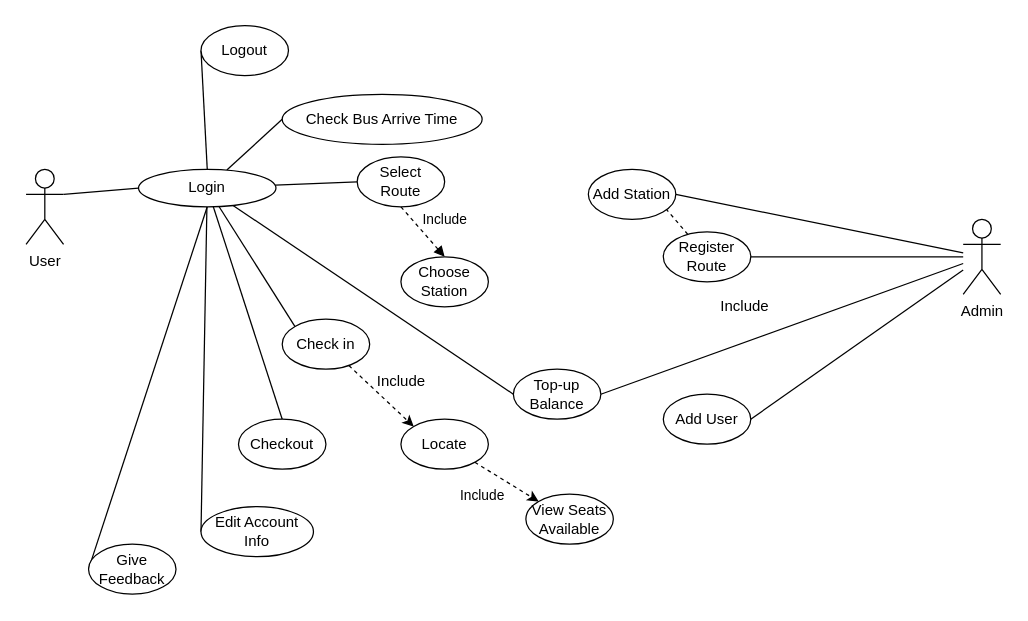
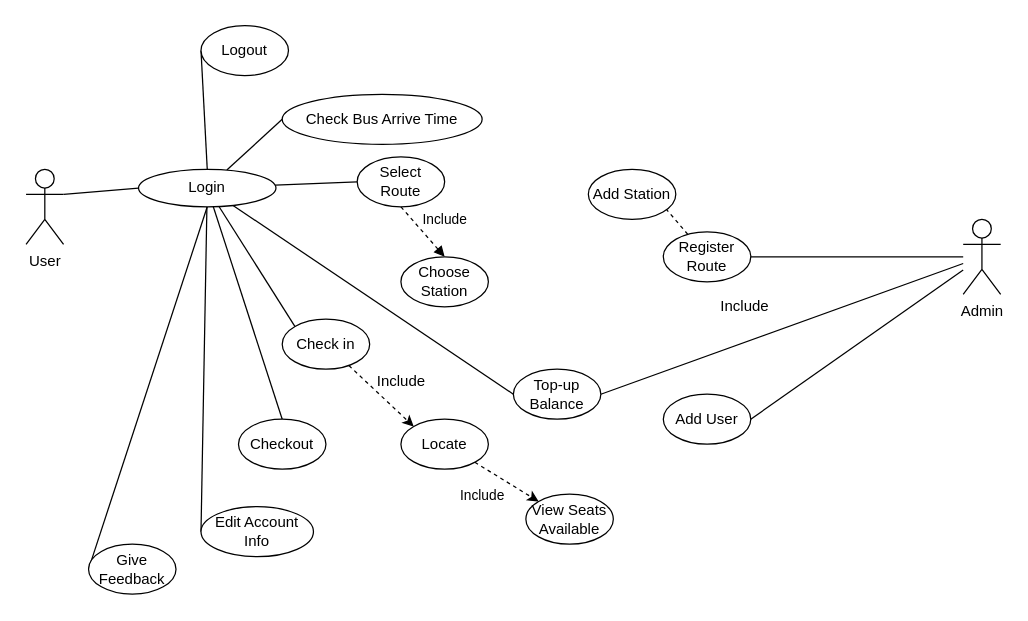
edge "Add Station" -- "Admin": removed
